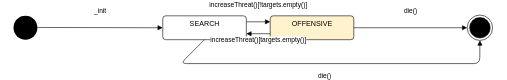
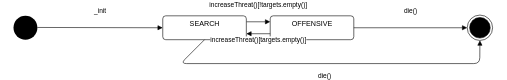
node "OFFENSIVE": fillcolor #fff2cc -> #ffffff
